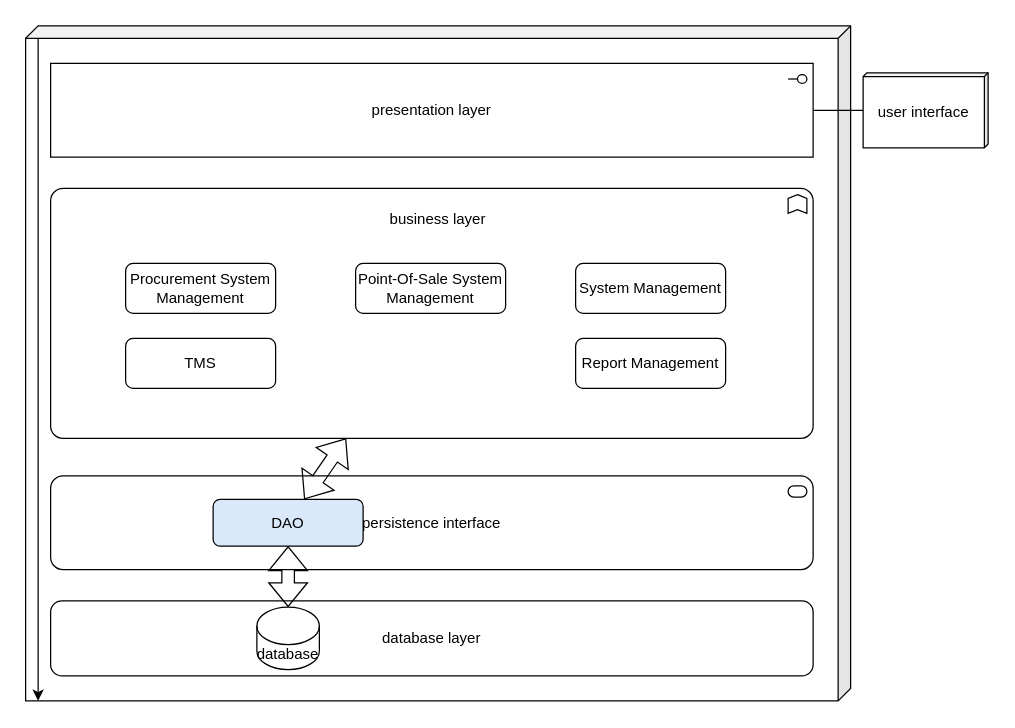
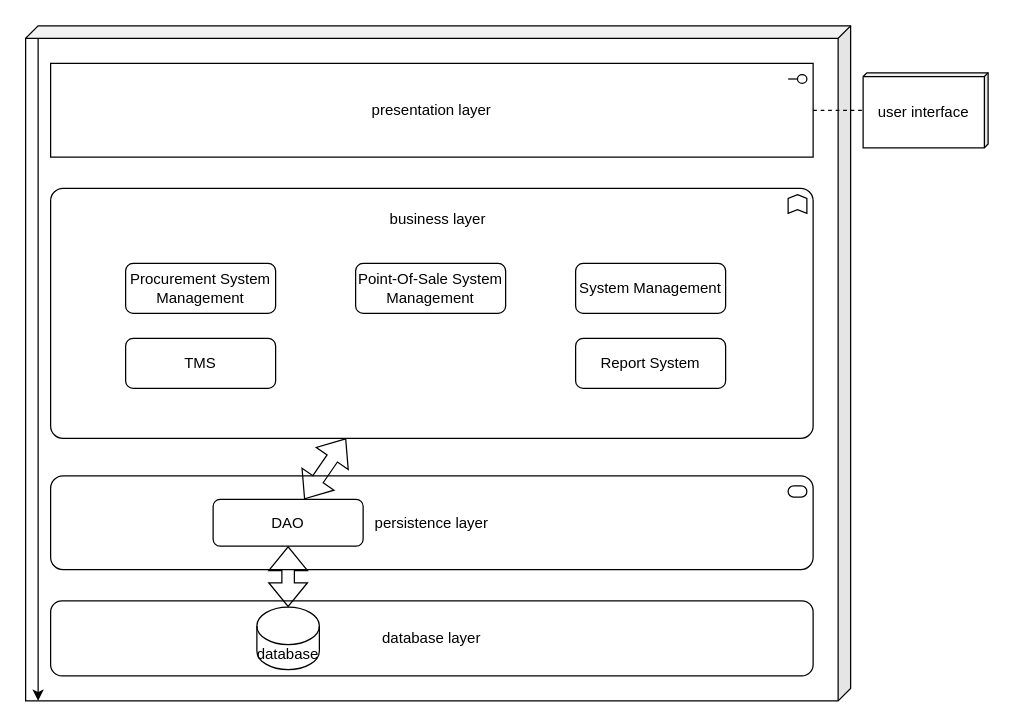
edge "presentation layer" -- "user interface": style solid -> dashed
node "Report Management": label "Report Management" -> "Report System"
node "DAO": fillcolor #dae8fc -> #ffffff
node "persistence interface": label "persistence interface" -> "persistence layer"
